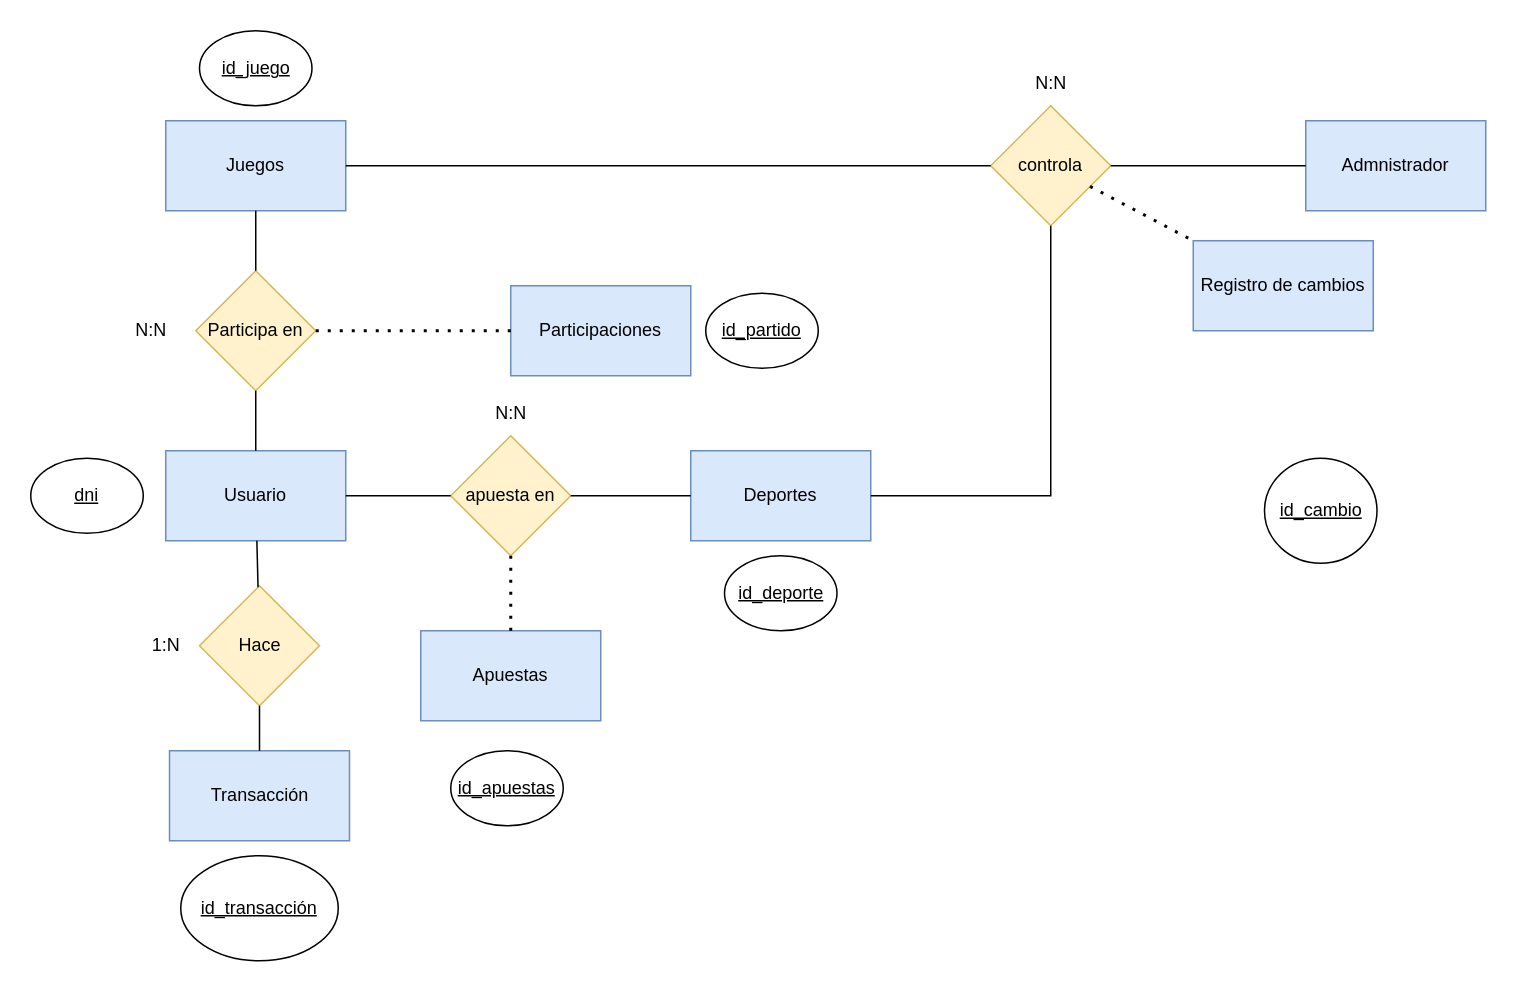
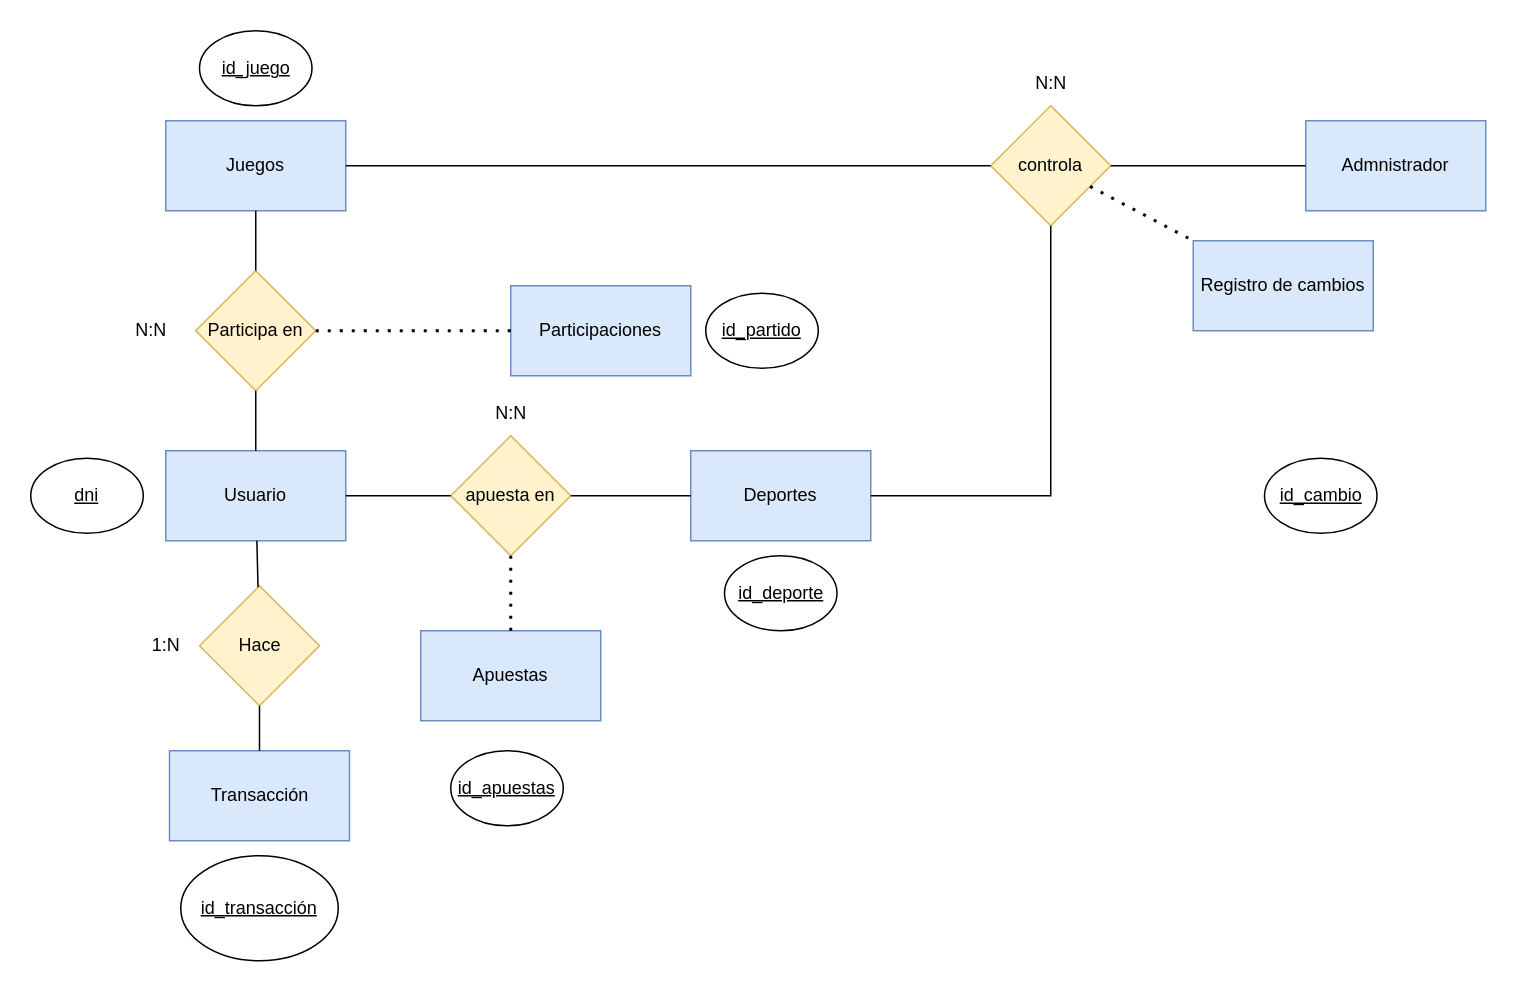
node "id_cambio": size 113x105 -> 113x75
